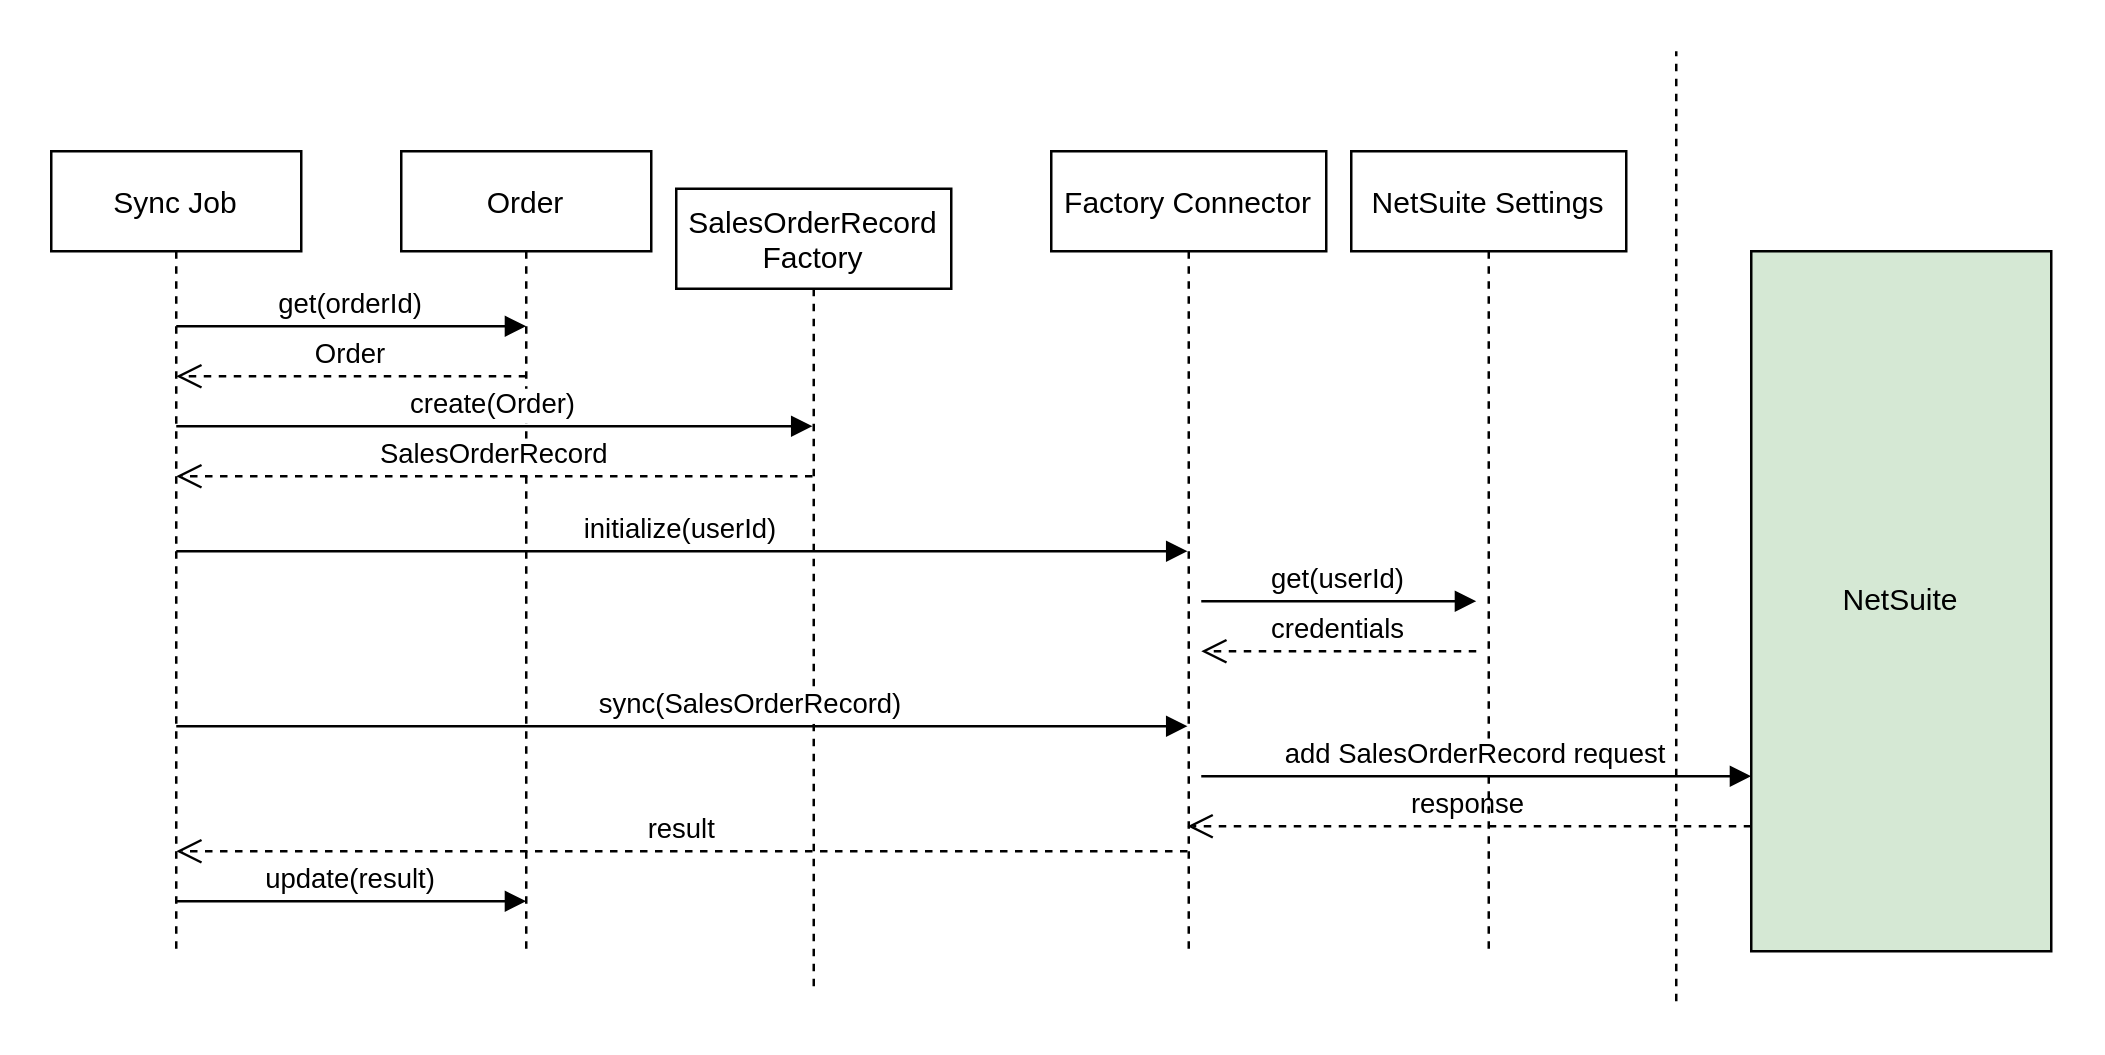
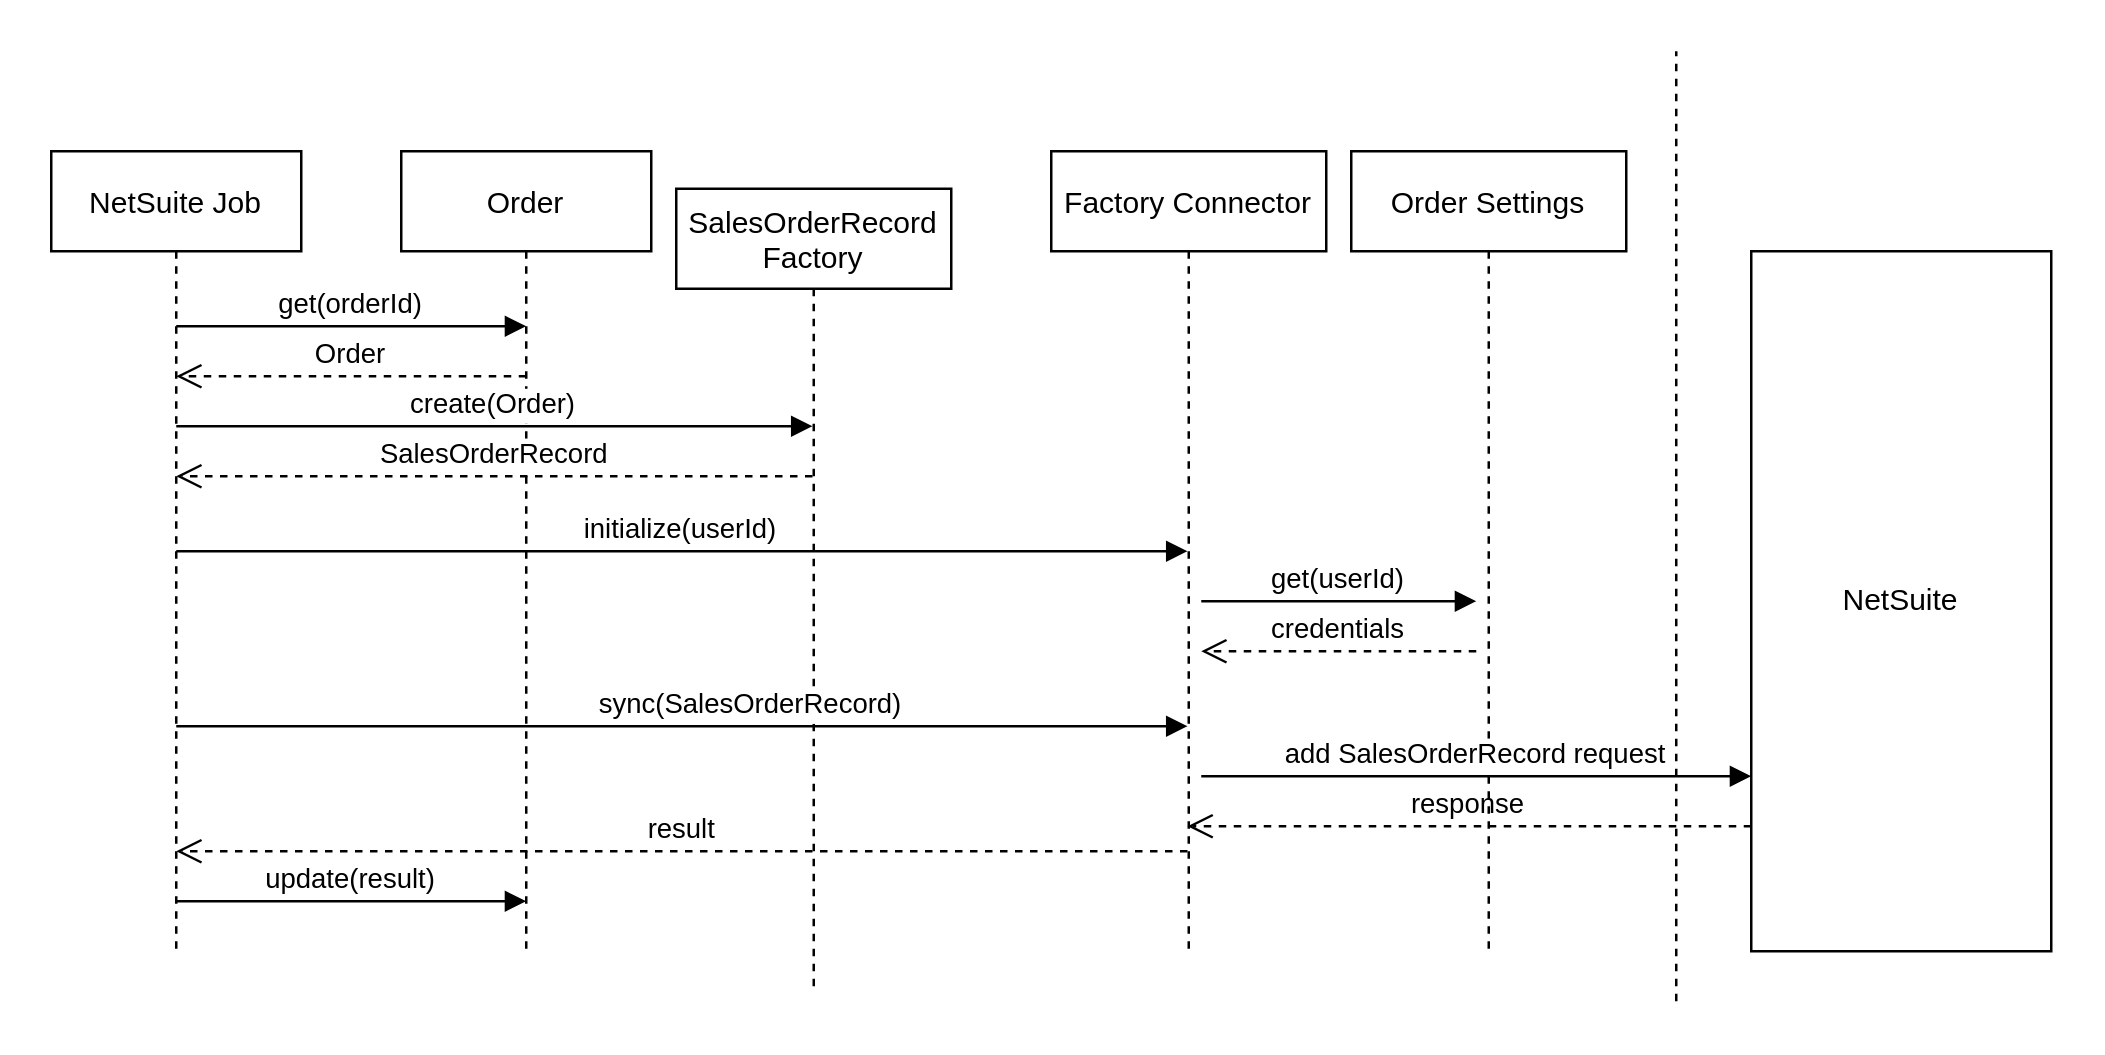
node "Sync Job": label "Sync Job" -> "NetSuite Job"
node "NetSuite Settings": label "NetSuite Settings" -> "Order Settings"
node "NetSuite": fillcolor #d5e8d4 -> #ffffff
